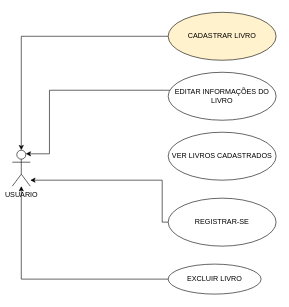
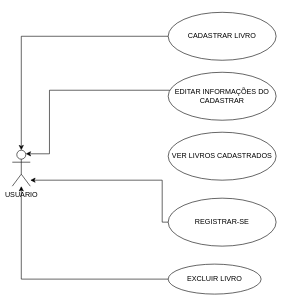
node "CADASTRAR LIVRO": fillcolor #fff2cc -> #ffffff
node "EDITAR INFORMAÇÕES DO LIVRO": label "EDITAR INFORMAÇÕES DO LIVRO" -> "EDITAR INFORMAÇÕES DO CADASTRAR"
